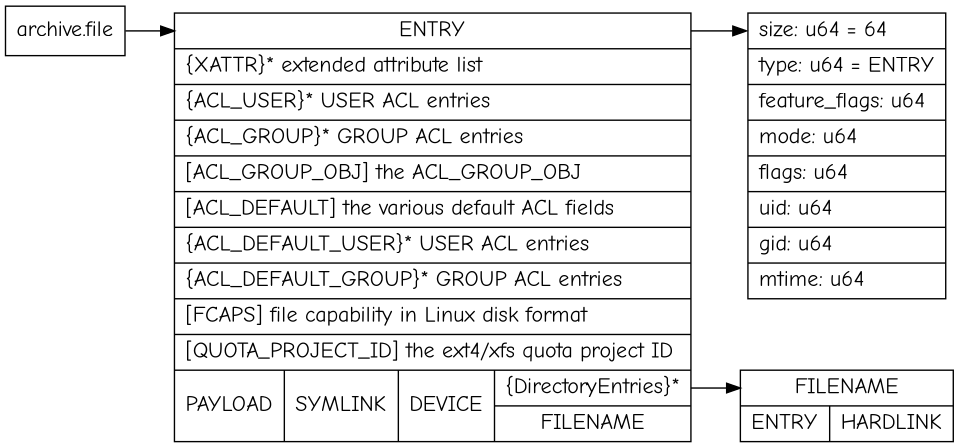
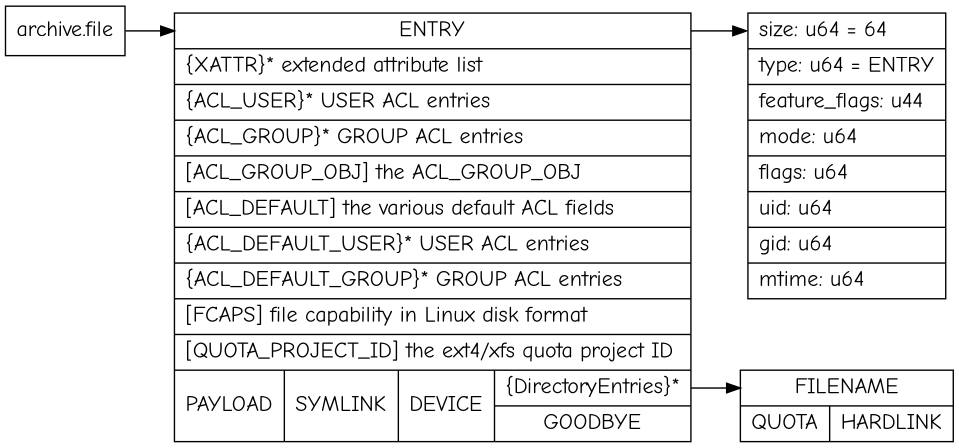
node "size: u64 = 64": text "feature_flags: u64" -> "feature_flags: u44"
node "ENTRY": text "FILENAME" -> "GOODBYE"
node "FILENAME": text "ENTRY" -> "QUOTA"
